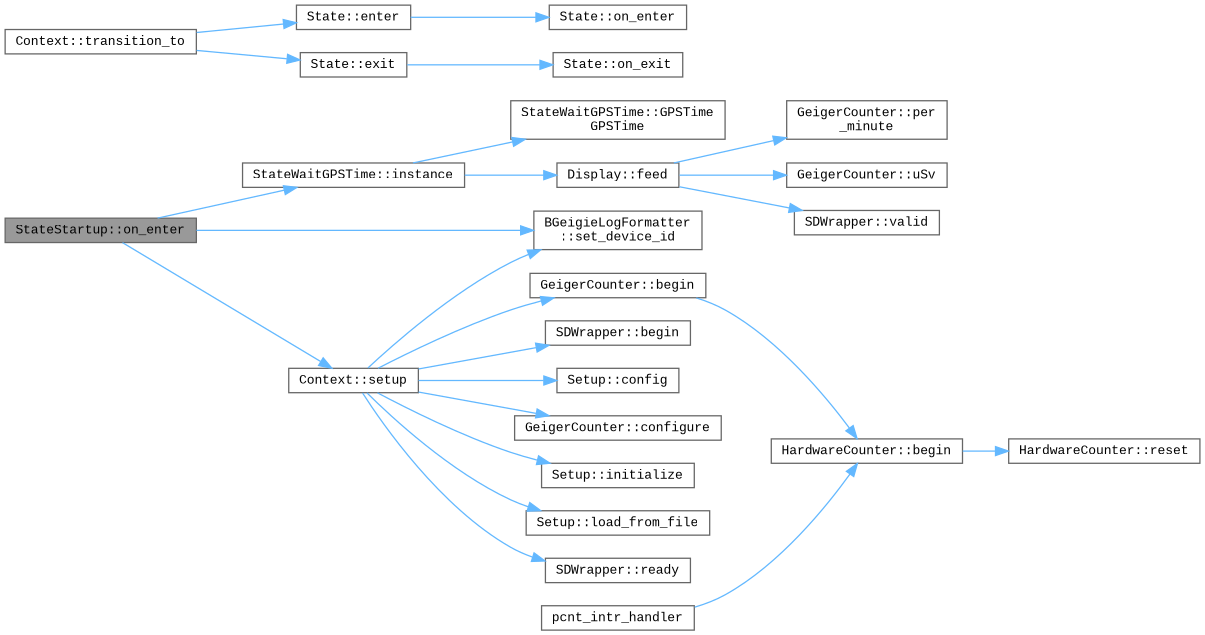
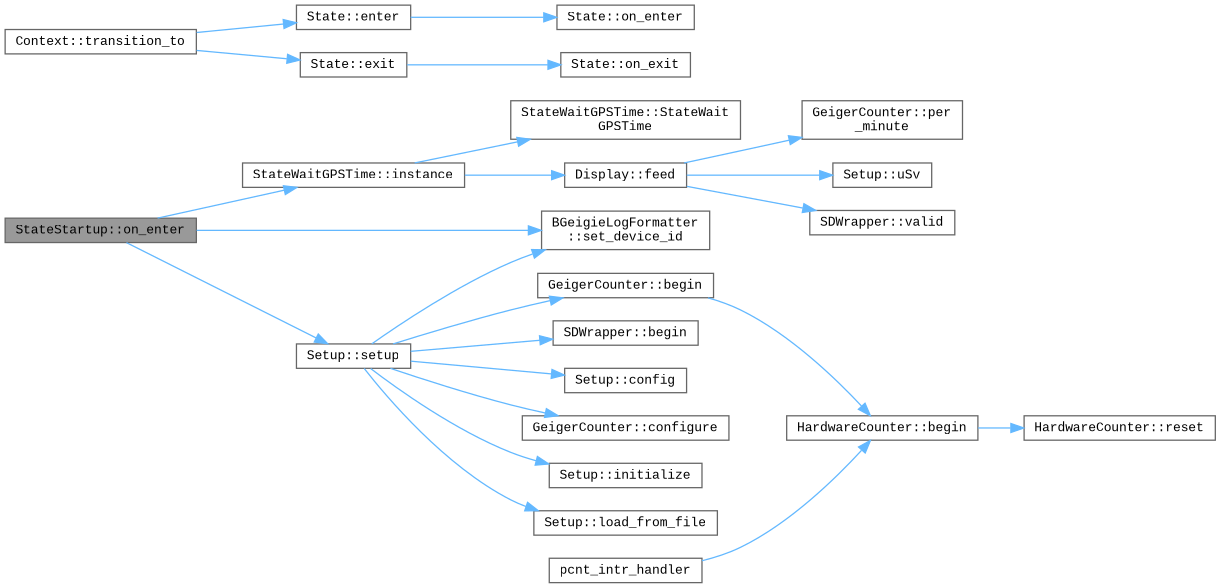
node "StateWaitGPSTime::GPSTime GPSTime": label "StateWaitGPSTime::GPSTime GPSTime" -> "StateWaitGPSTime::StateWait GPSTime"
node "GeigerCounter::uSv": label "GeigerCounter::uSv" -> "Setup::uSv"
node "Context::setup": label "Context::setup" -> "Setup::setup"
node "SDWrapper::ready": removed
